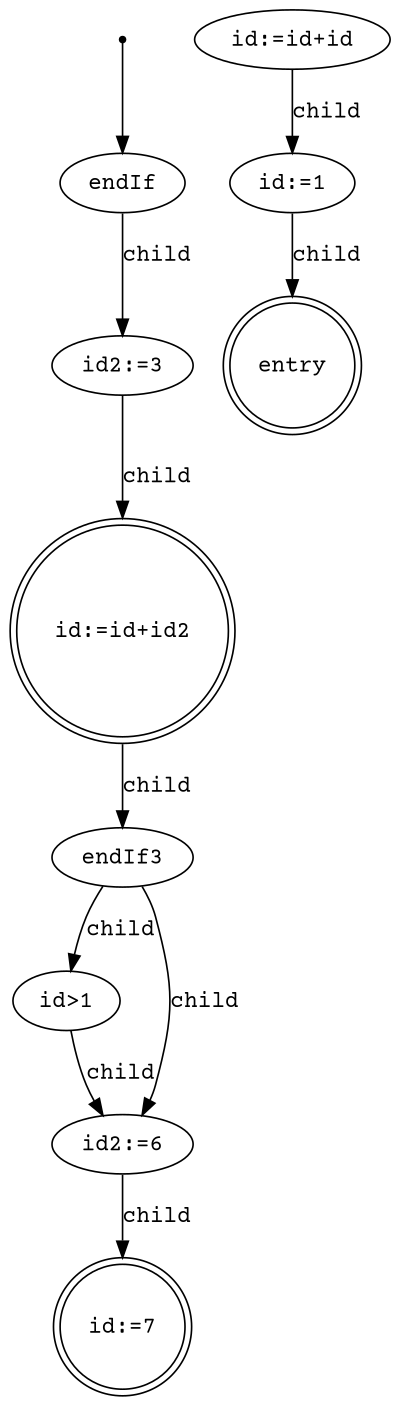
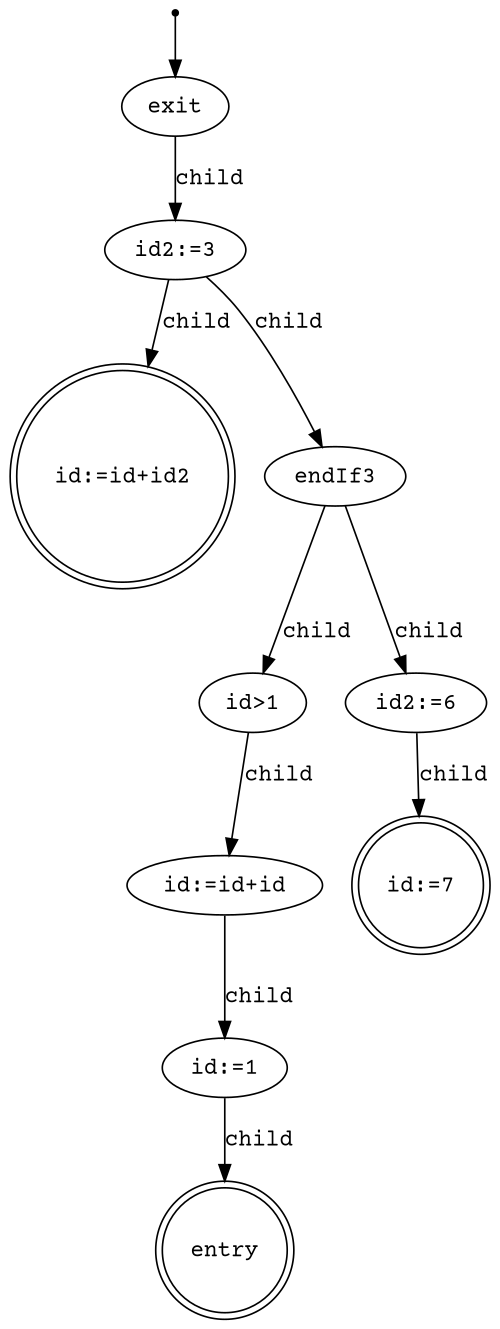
node "endIf": label "endIf" -> "exit"
edge "id:=id+id2" -> "endIf3": now "id2:=3" -> "endIf3"
edge "id>1" -> "id2:=6": now "id>1" -> "id:=id+id"
